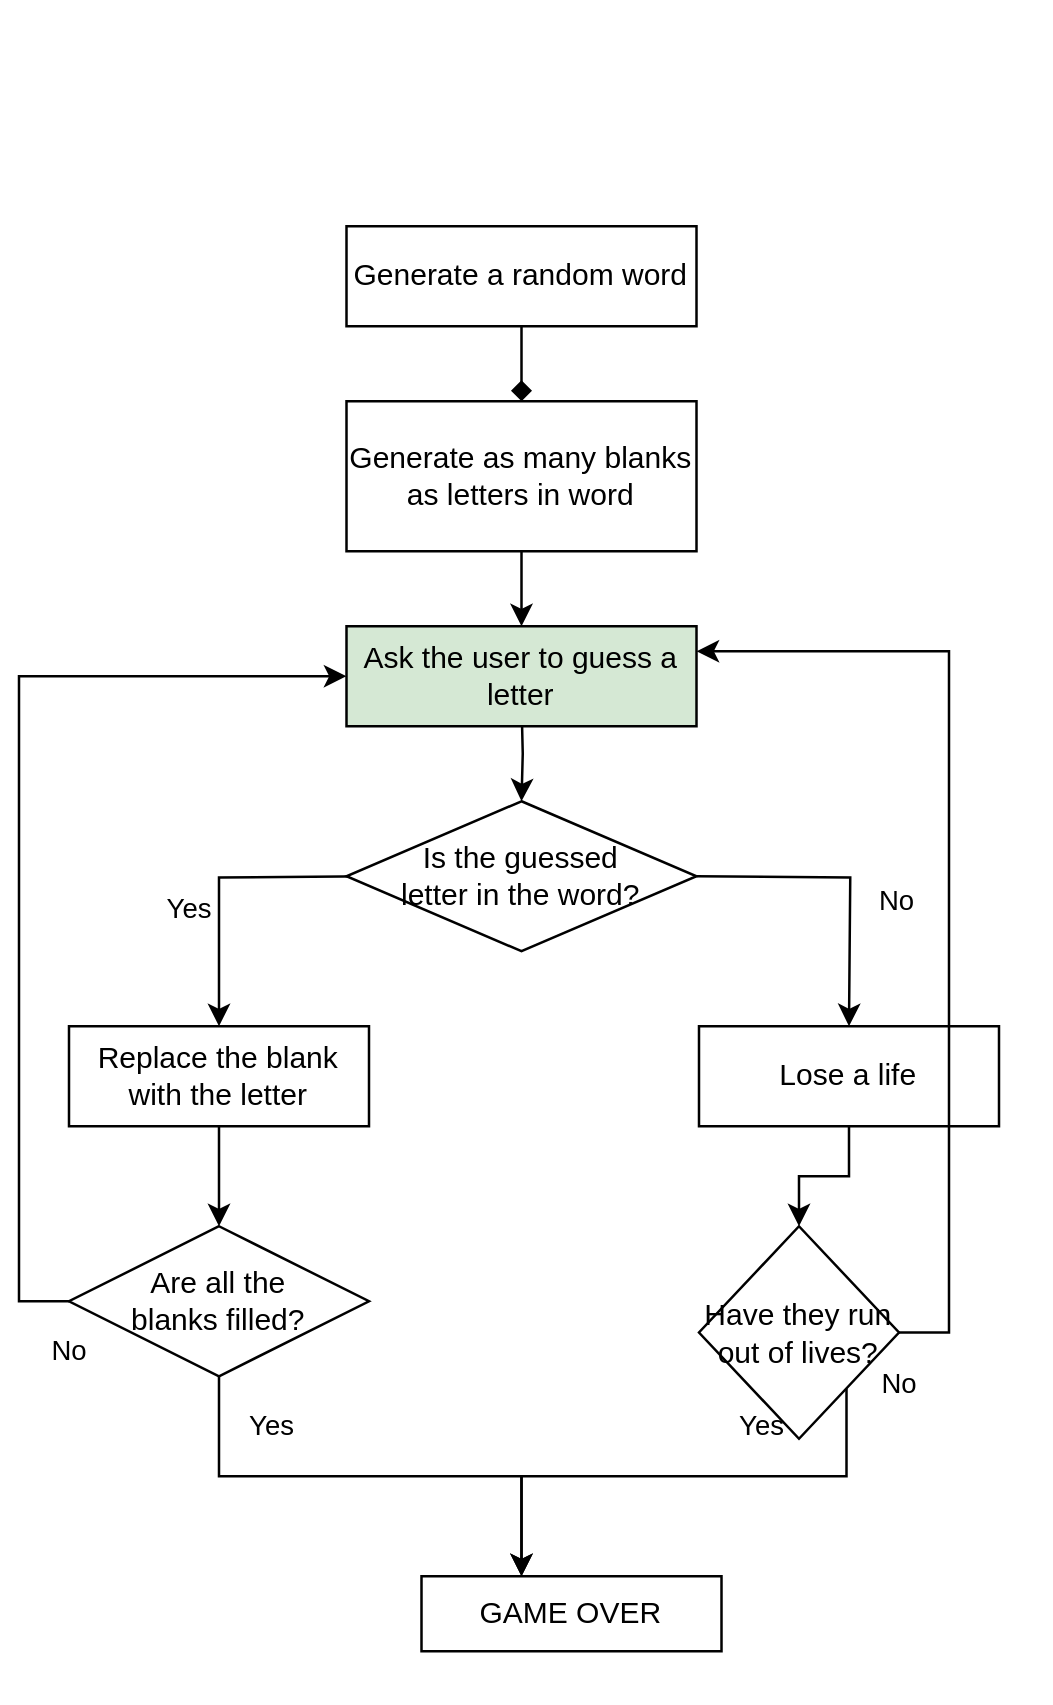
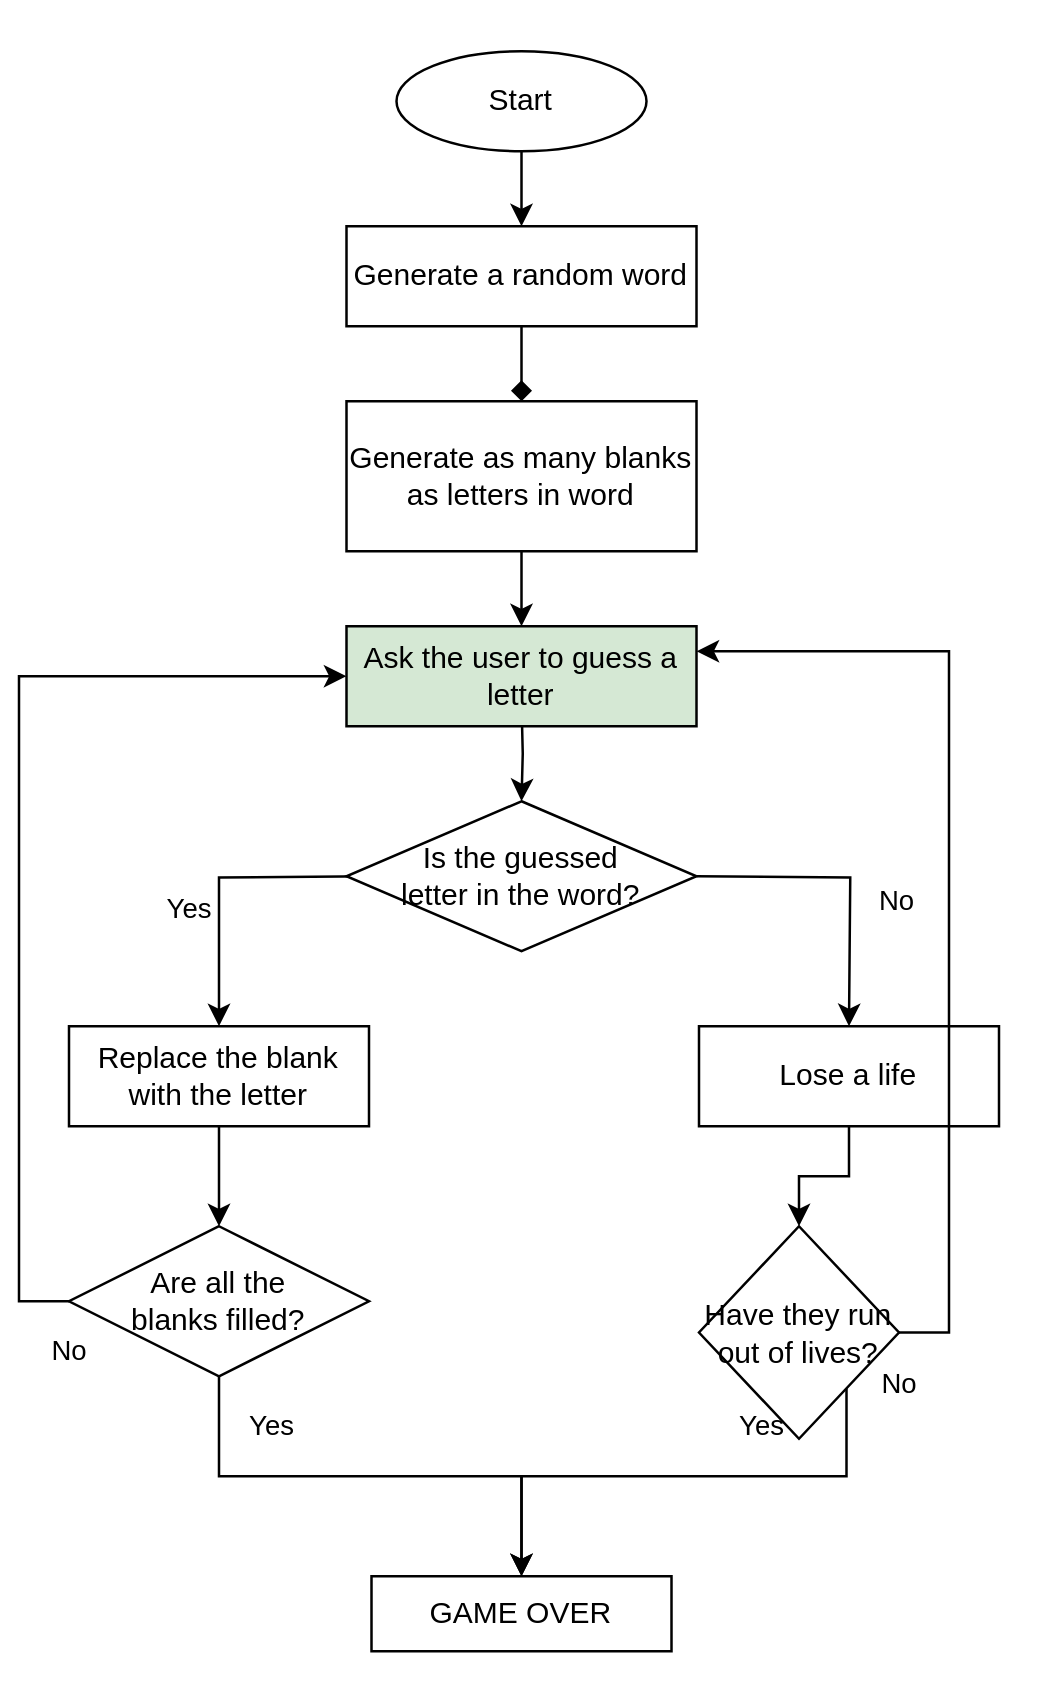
node "Start": added
edge "Start" -> "Generate a random word": added
node "GAME OVER": moved (571, 1614) -> (521, 1614)
